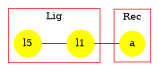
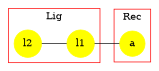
node "l5": label "l5" -> "l2"
